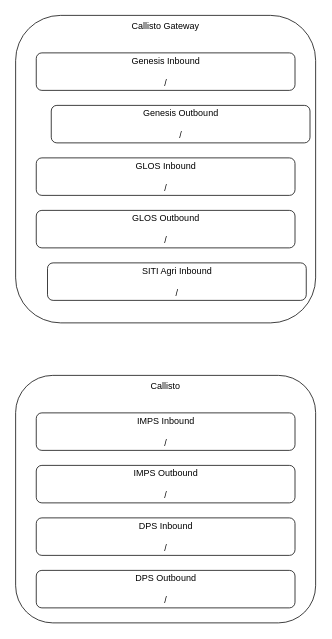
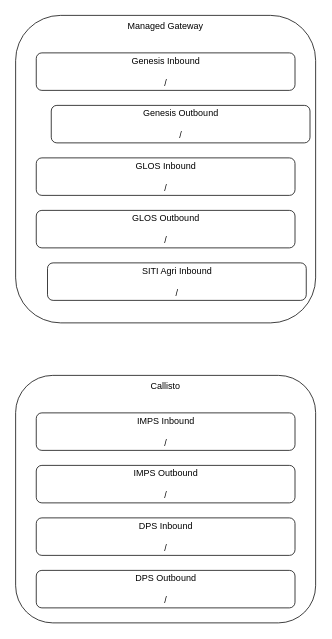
node "Callisto Gateway": label "Callisto Gateway" -> "Managed Gateway"
